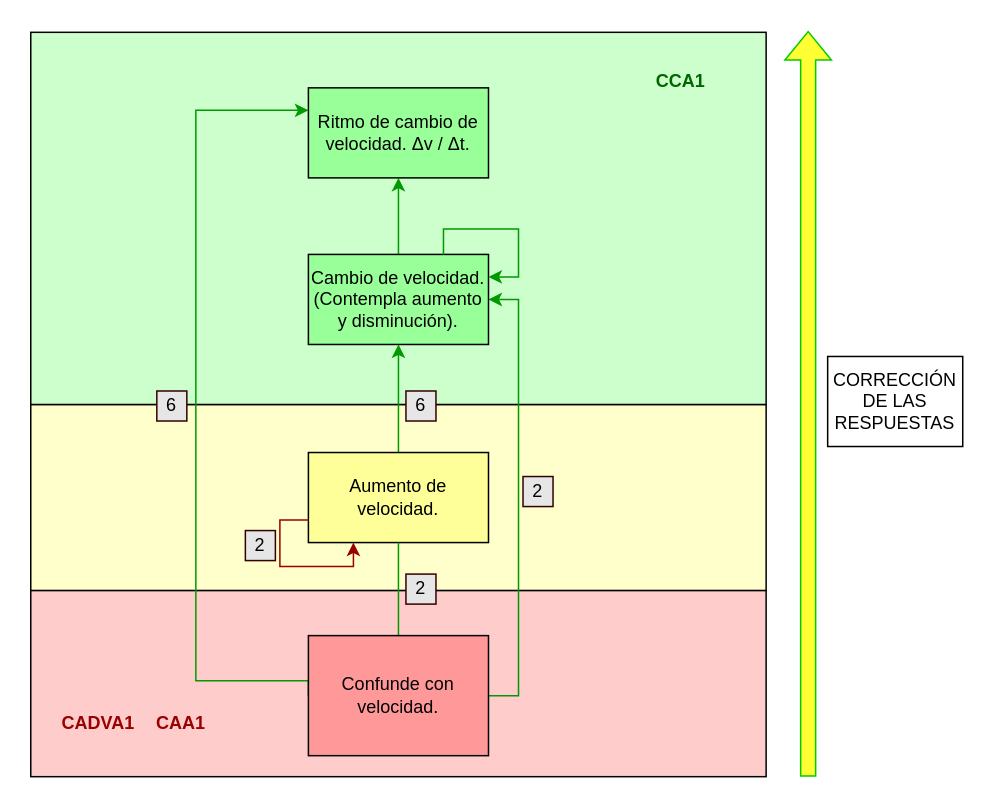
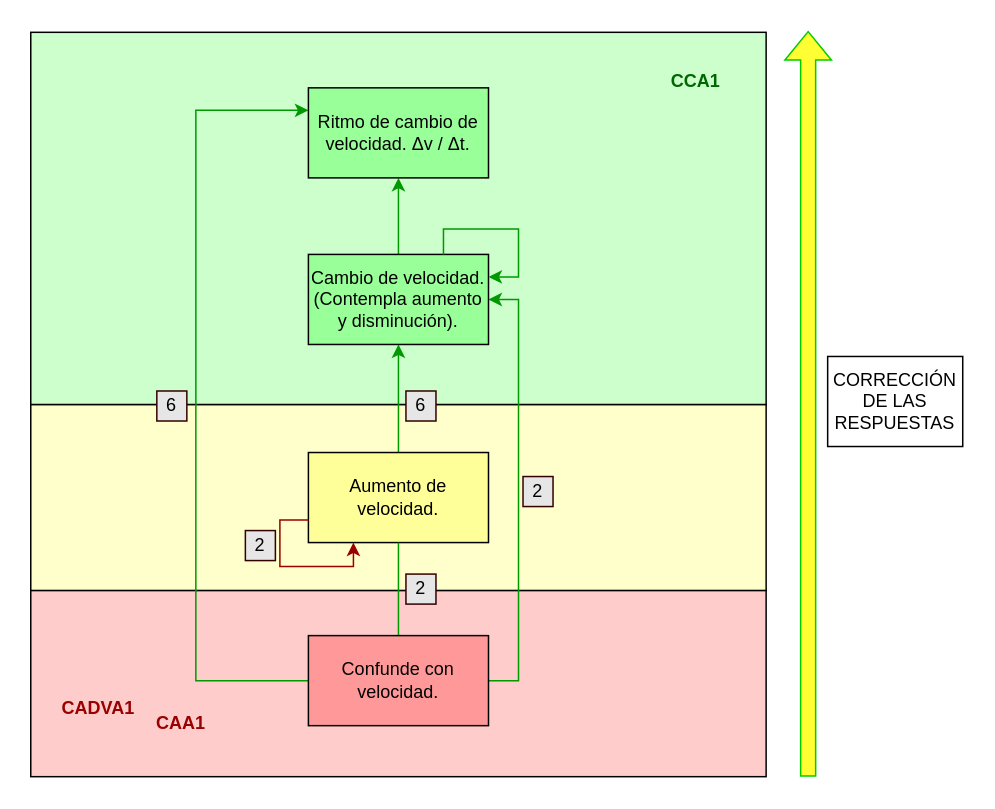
node "CCA1": moved (687, 81) -> (702, 81)
node "Confunde con velocidad.": size 180x120 -> 180x90
node "CADVA1": moved (91, 724) -> (91, 709)
